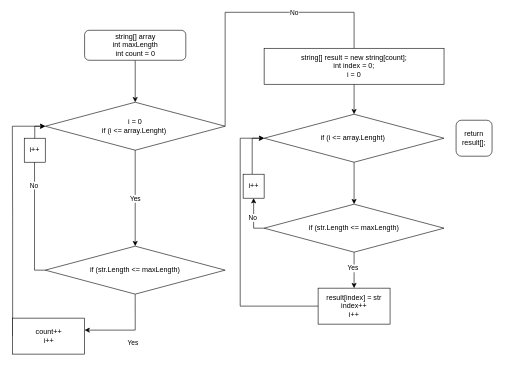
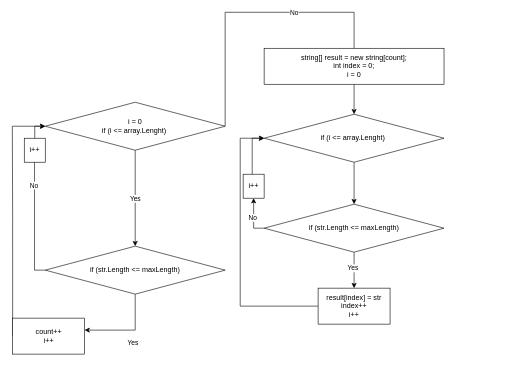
node "string[] array int maxLength int count = 0": removed
edge "string[] array int maxLength int count = 0" -> "i = 0 if (i <= array.Lenght)": removed
node "return result[];": removed
